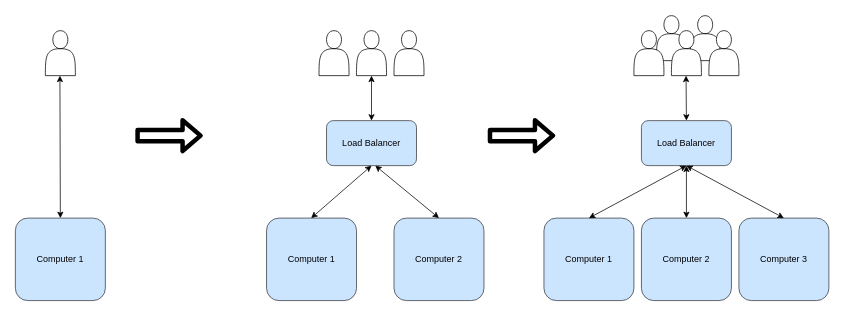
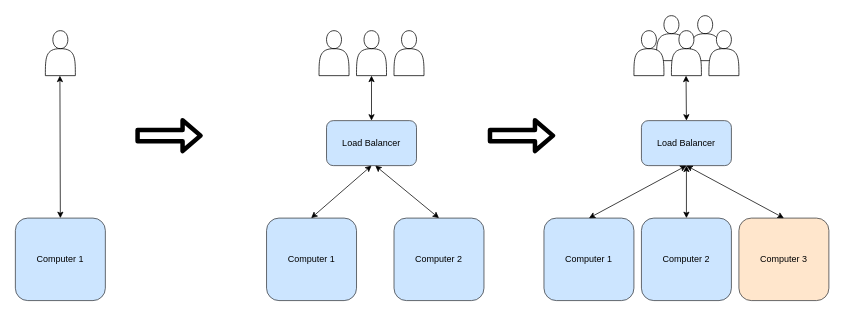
node "Computer 3": fillcolor #cce5ff -> #ffe6cc
